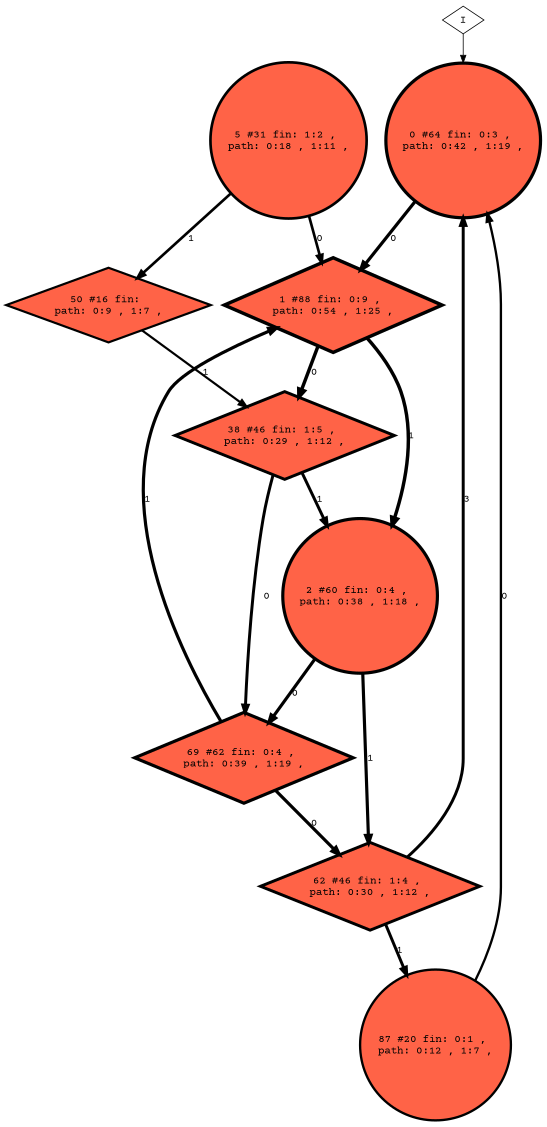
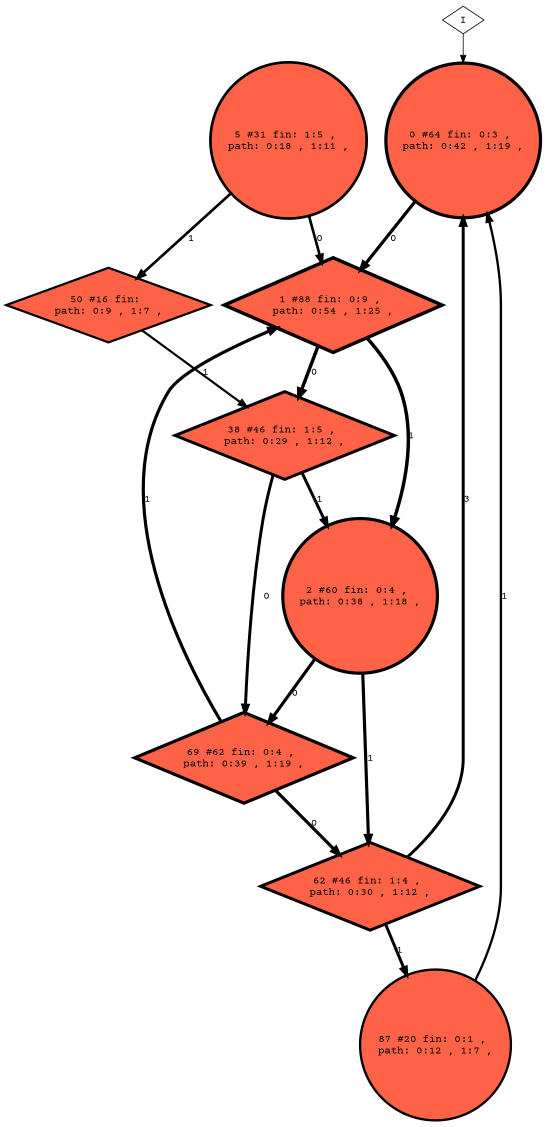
node "5 #31 fin: 1:2 , path: 0:18 , 1:11 ,": label "5 #31 fin: 1:2 , path: 0:18 , 1:11 ," -> "5 #31 fin: 1:5 , path: 0:18 , 1:11 ,"
edge "87 #20 fin: 0:1 , path: 0:12 , 1:7 ," -> "0 #64 fin: 0:3 , path: 0:42 , 1:19 ,": label "0 " -> "1 "
